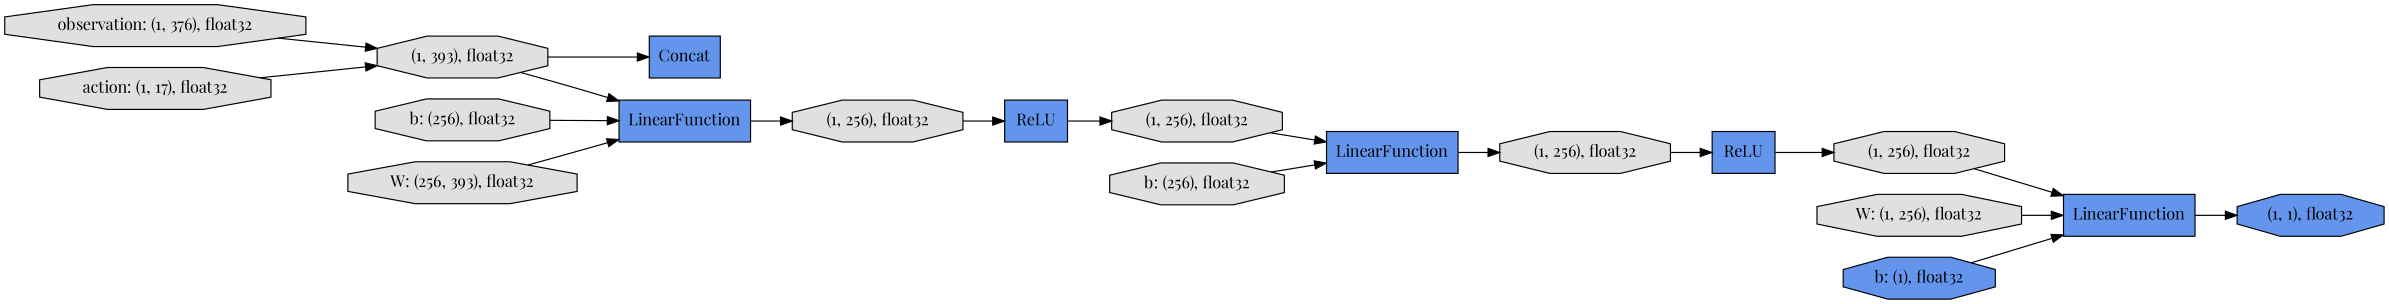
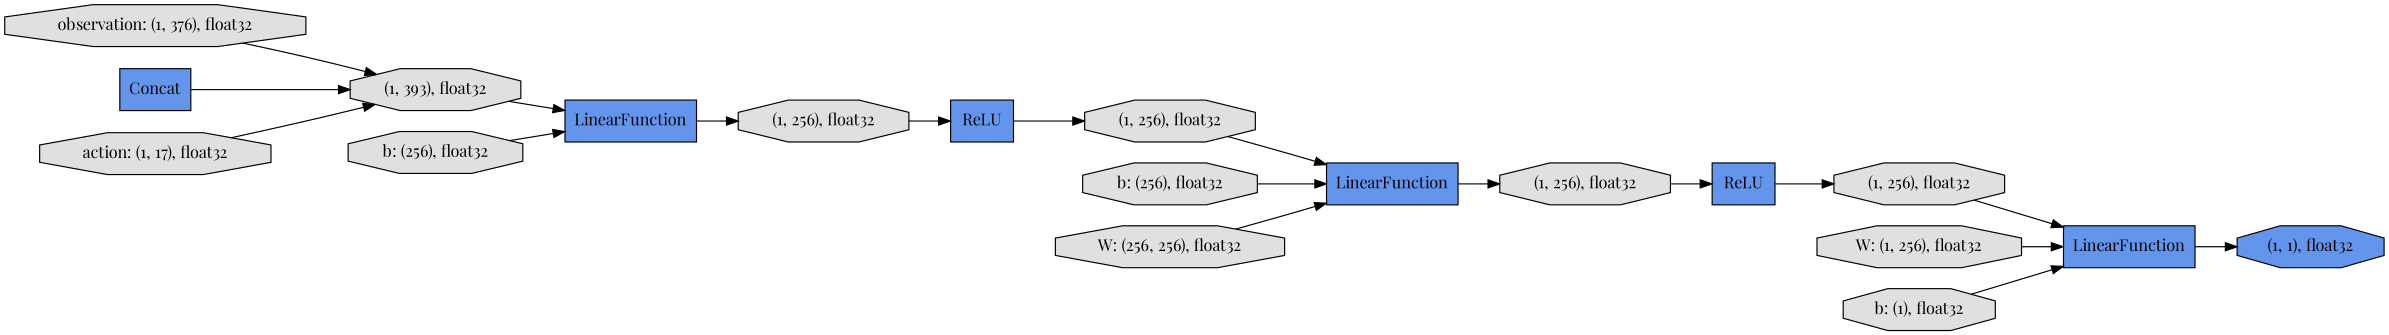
edge "(1, 393), float32" -> "Concat": reversed
node "W: (256, 393), float32": removed
node "W: (256, 256), float32": added
node "b: (1), float32": fillcolor #6495ed -> #e0e0e0
